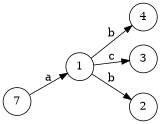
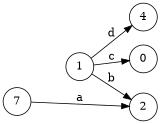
edge "1" -> "4": label "b" -> "d"
node "3": label "3" -> "0"
edge "7" -> "1": now "7" -> "2"
